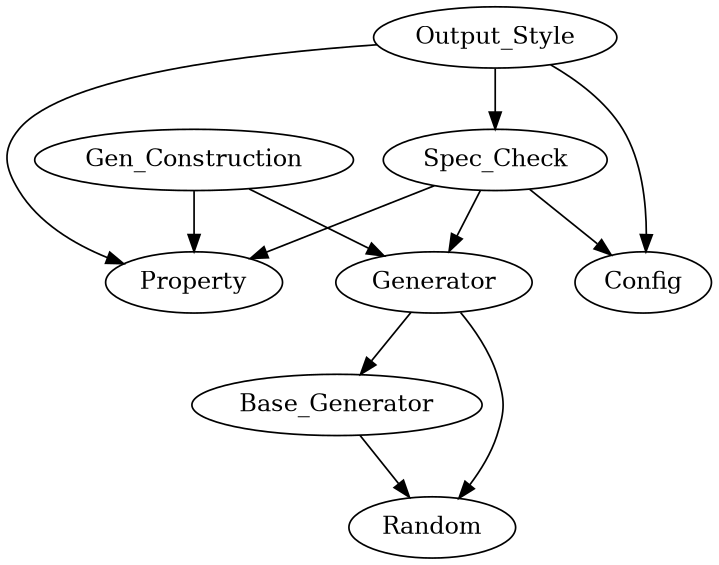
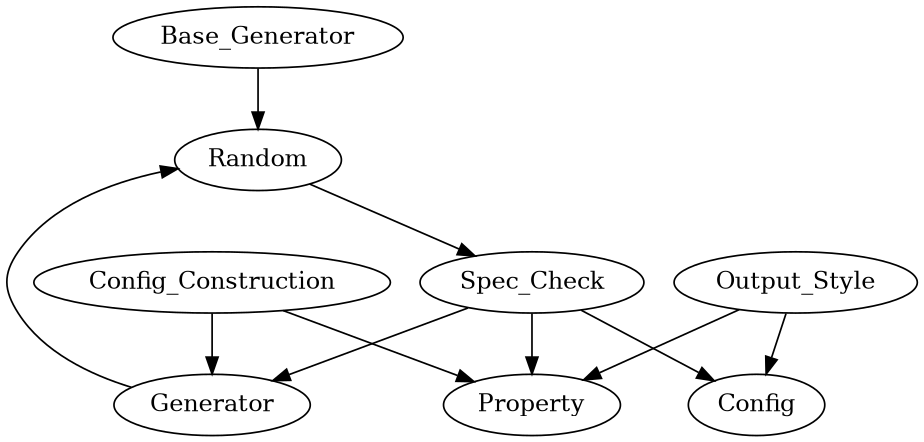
edge "Output_Style" -> "Spec_Check": now "Random" -> "Spec_Check"
node "Gen_Construction": label "Gen_Construction" -> "Config_Construction"
edge "Generator" -> "Base_Generator": removed
